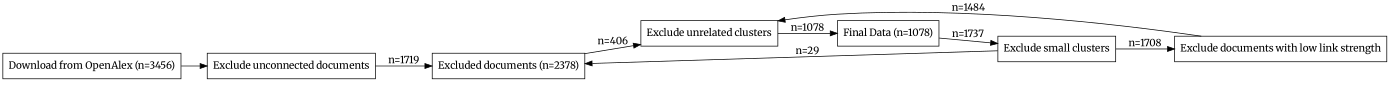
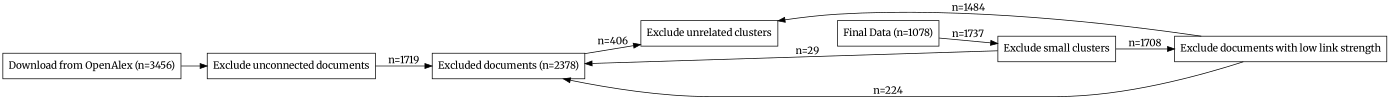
edge "Exclude unrelated clusters" -> "Final Data (n=1078)": removed, label "n=1078"
edge "Exclude documents with low link strength" -> "Excluded documents (n=2378)": added, label "n=224"
